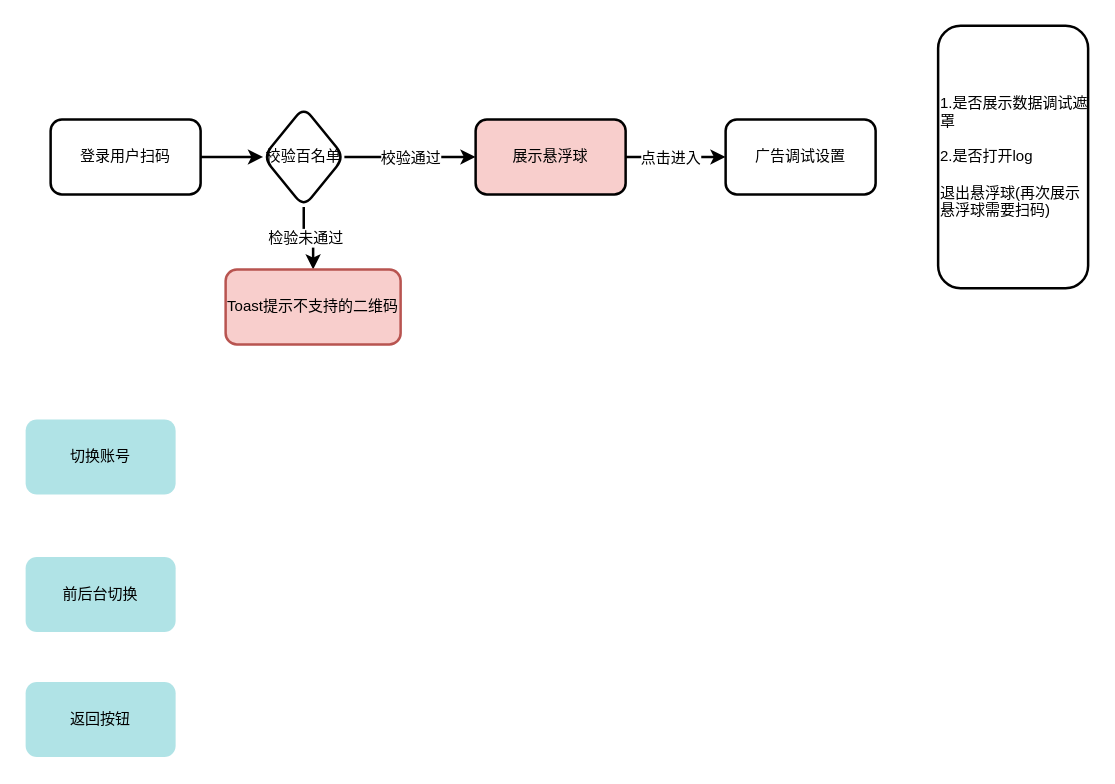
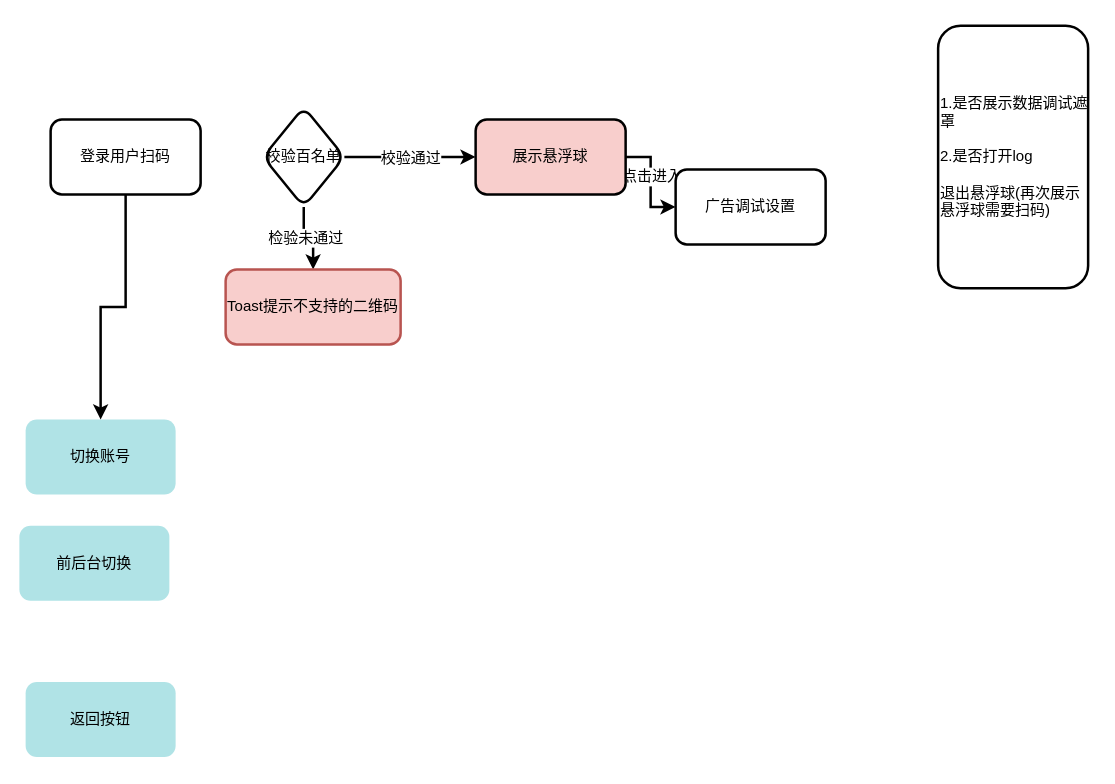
edge "登录用户扫码" -> "校验百名单": now "登录用户扫码" -> "切换账号"
node "广告调试设置": moved (801, 157) -> (751, 207)
node "前后台切换": moved (101, 594) -> (94, 563)
